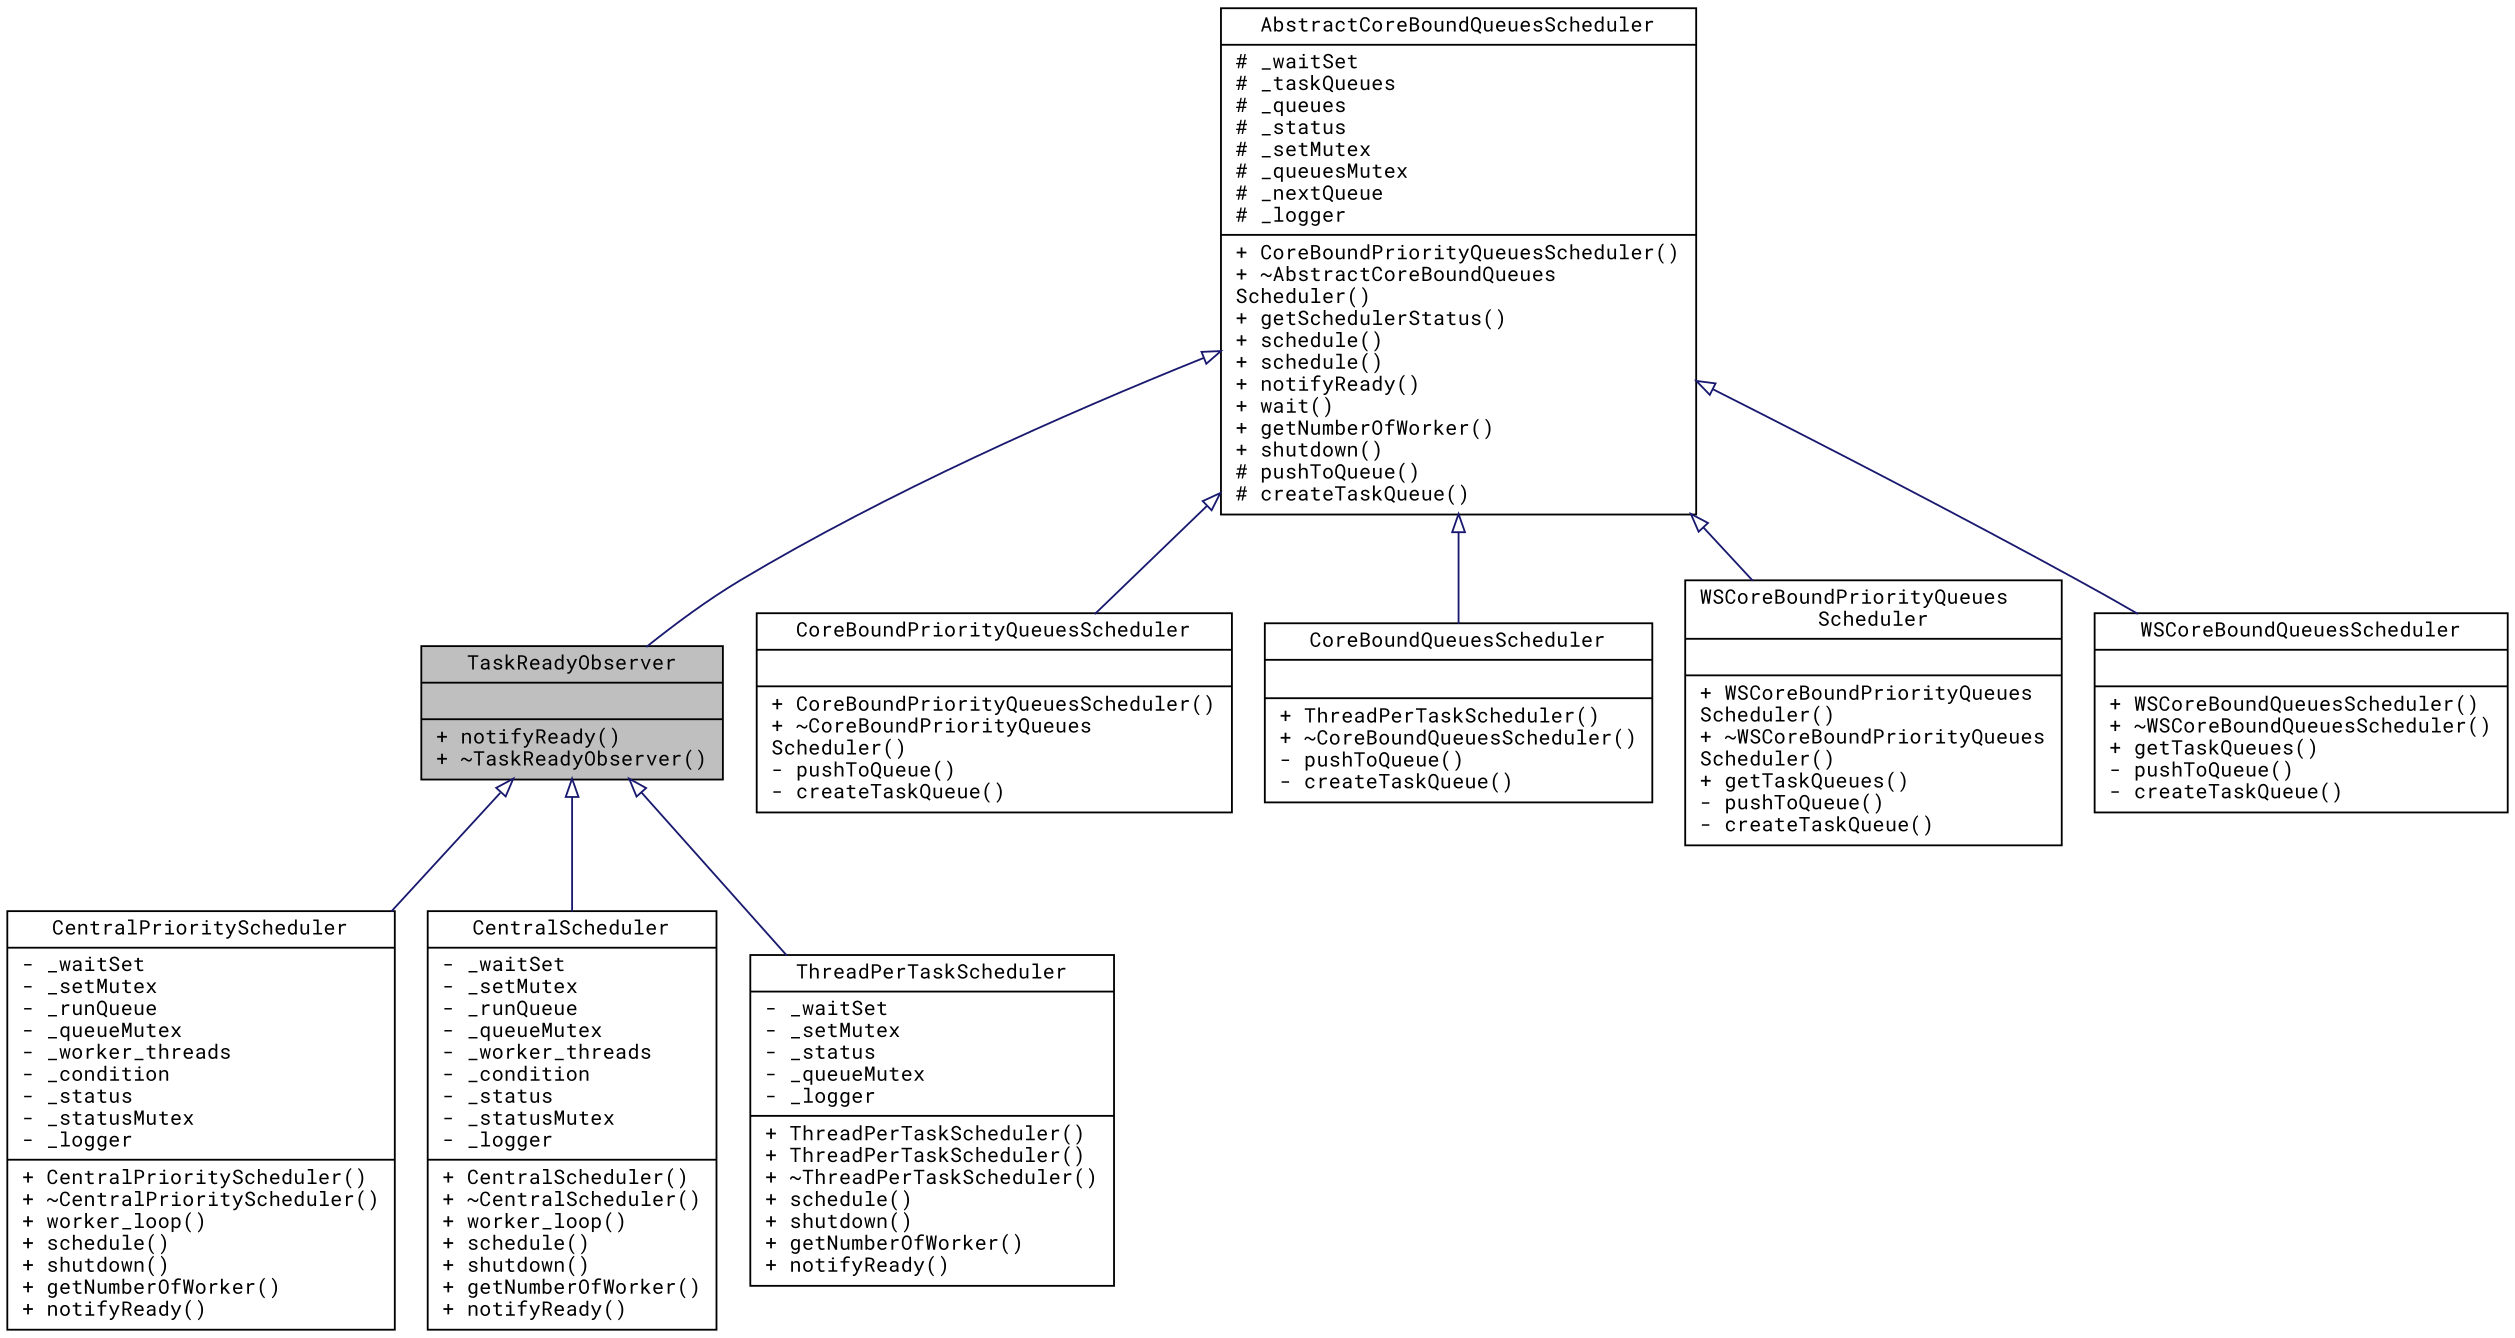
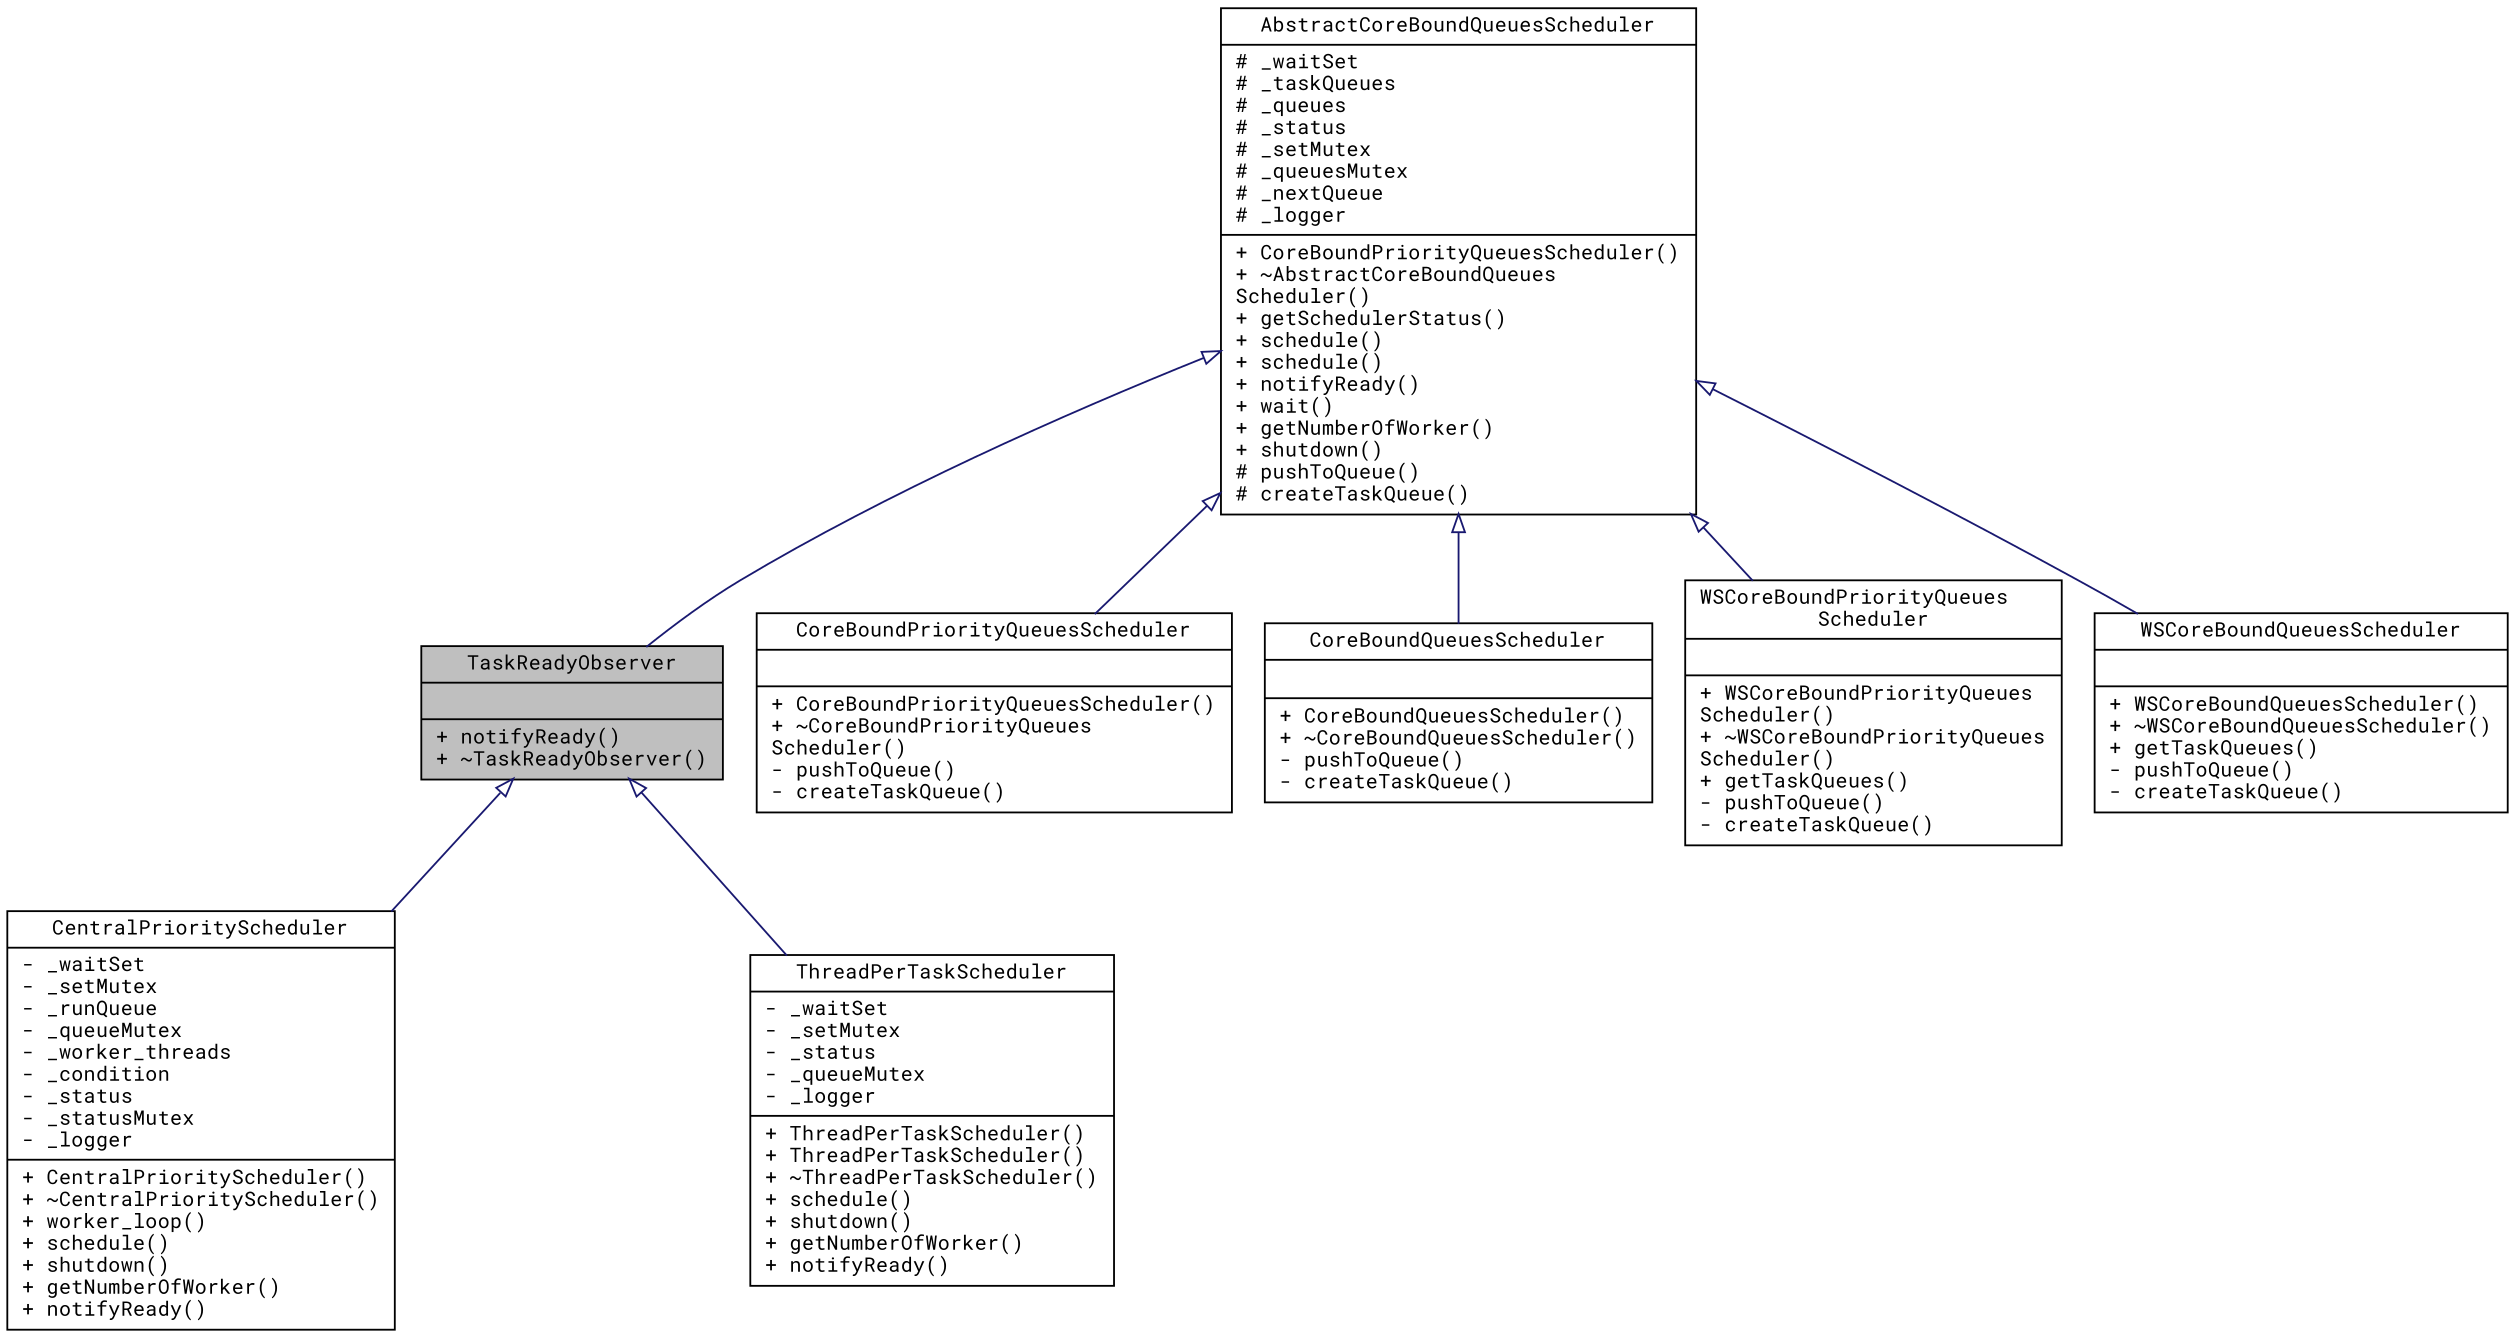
node "CoreBoundQueuesScheduler": text "+ ThreadPerTaskScheduler()" -> "+ CoreBoundQueuesScheduler()"
node "CentralScheduler": removed
